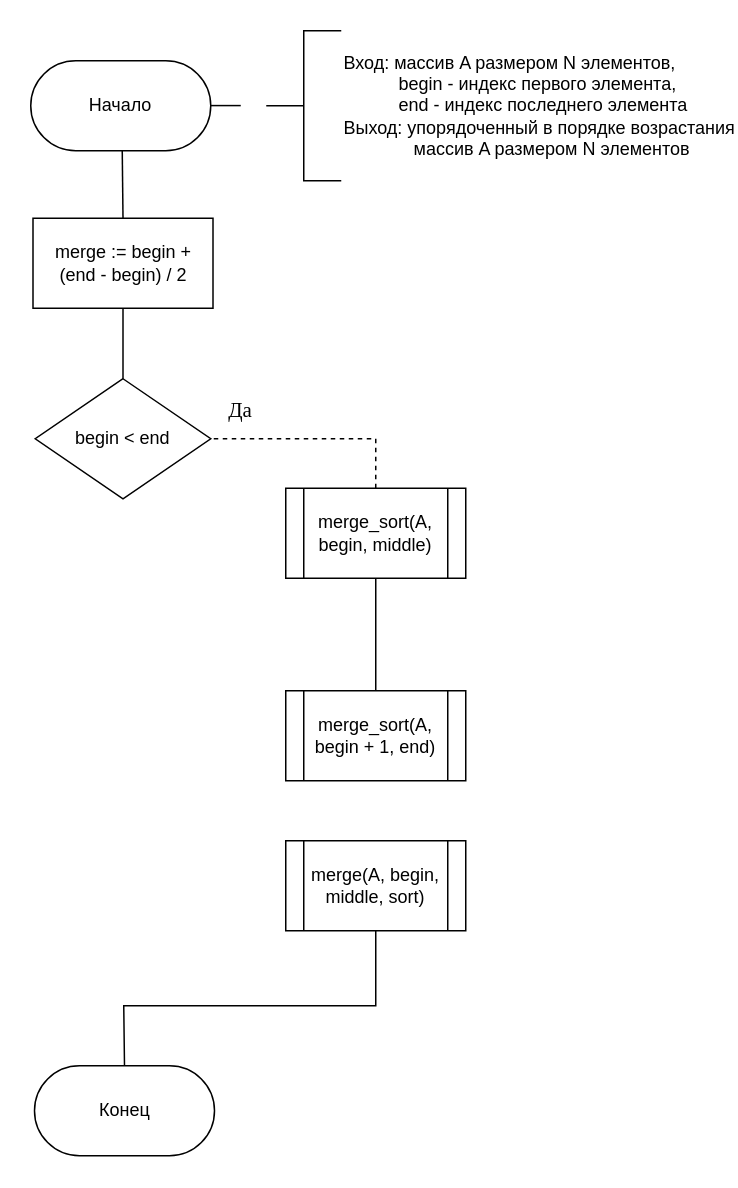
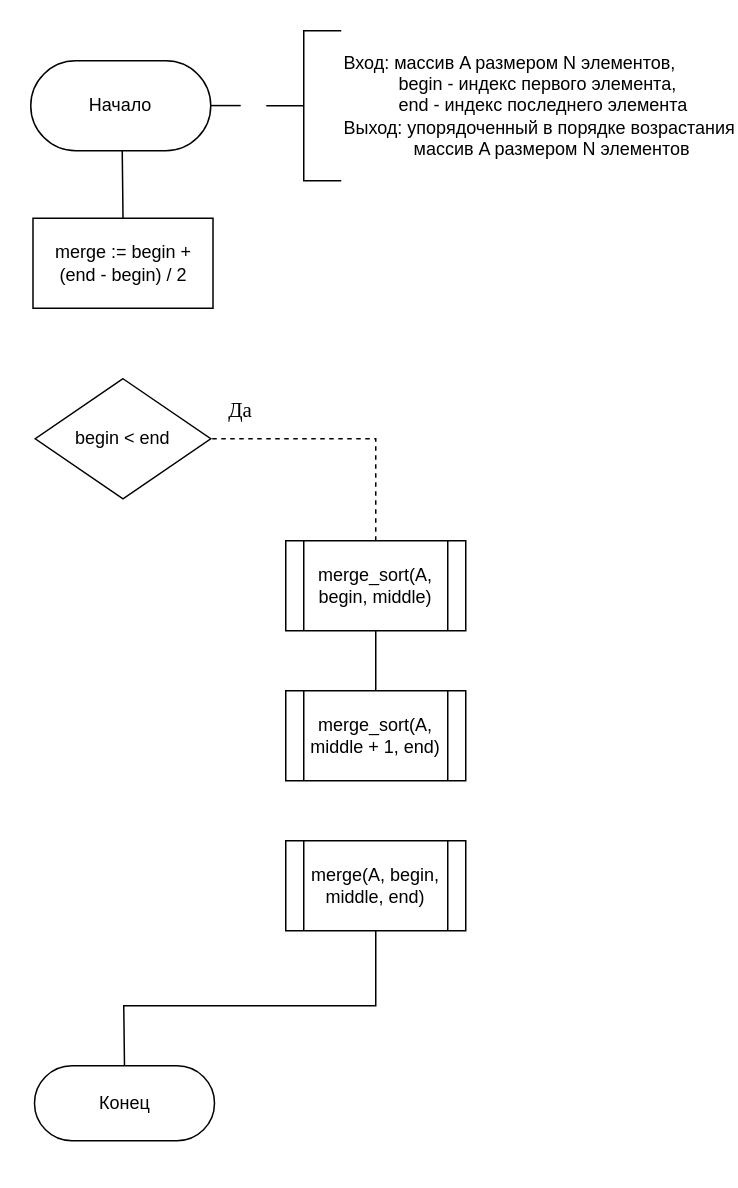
edge "merge := begin + (end - begin) / 2" -- "begin < end": removed
node "merge_sort(A, begin, middle)": moved (376, 533) -> (376, 586)
node "merge_sort(A, begin + 1, end)": label "merge_sort(A, begin + 1, end)" -> "merge_sort(A, middle + 1, end)"
node "merge(A, begin, middle, sort)": label "merge(A, begin, middle, sort)" -> "merge(A, begin, middle, end)"
node "Конец": size 180x90 -> 180x75
